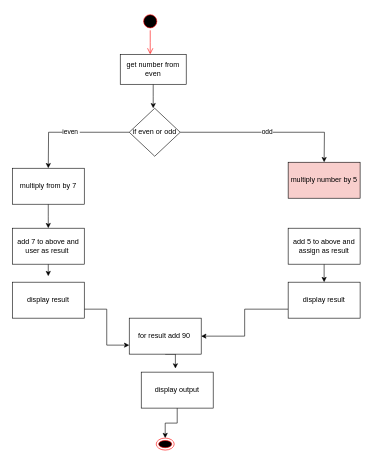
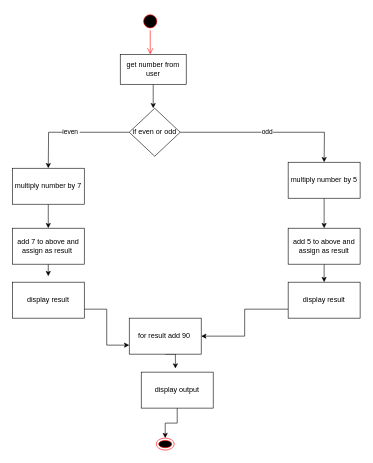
node "get number from even": label "get number from even" -> "get number from user"
node "multiply number by 5": fillcolor #f8cecc -> #ffffff
node "multiply from by 7": label "multiply from by 7" -> "multiply number by 7"
edge "multiply number by 5" -> "add 5 to above and assign as result": added
node "add 7 to above and user as result": label "add 7 to above and user as result" -> "add 7 to above and assign as result"
